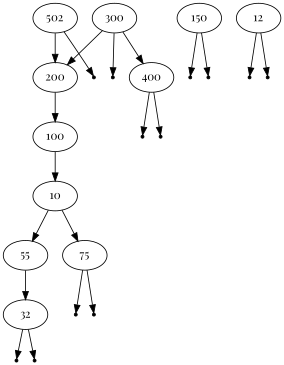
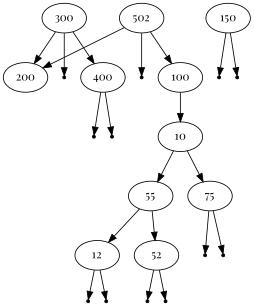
edge "200" -> "100": now "502" -> "100"
edge "55" -> "12": added
node "32": label "32" -> "52"
